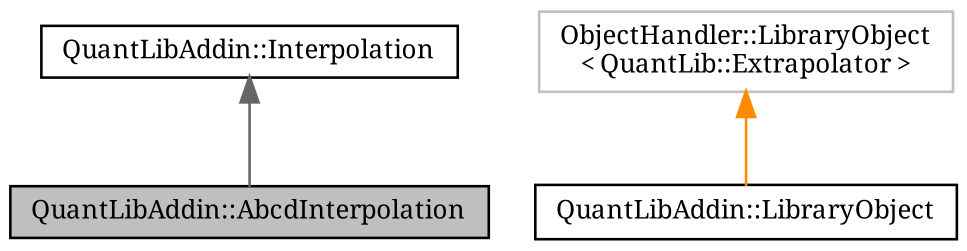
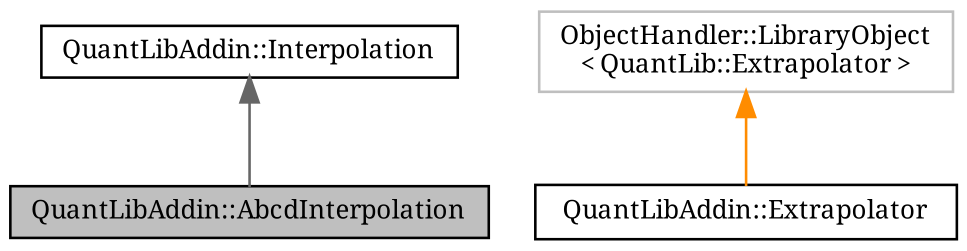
node "QuantLibAddin::LibraryObject": label "QuantLibAddin::LibraryObject" -> "QuantLibAddin::Extrapolator"
